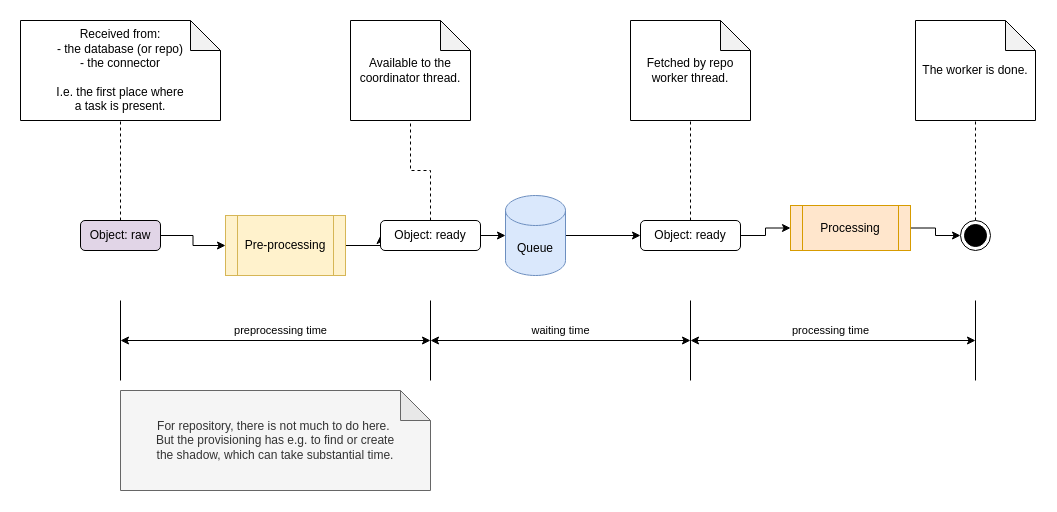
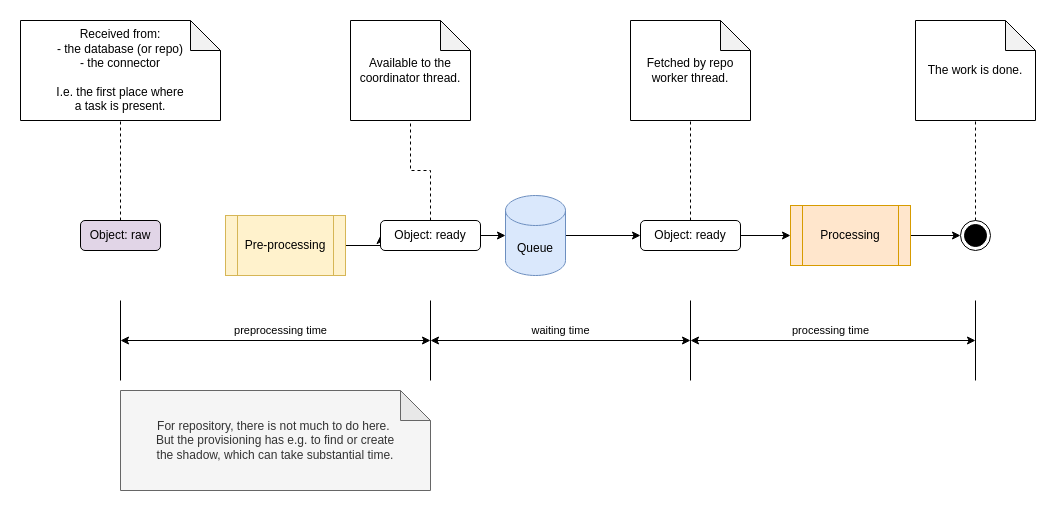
node "The worker is done.": label "The worker is done." -> "The work is done."
node "Processing": size 120x45 -> 120x60
edge "Object: raw" -> "Pre-processing": removed
